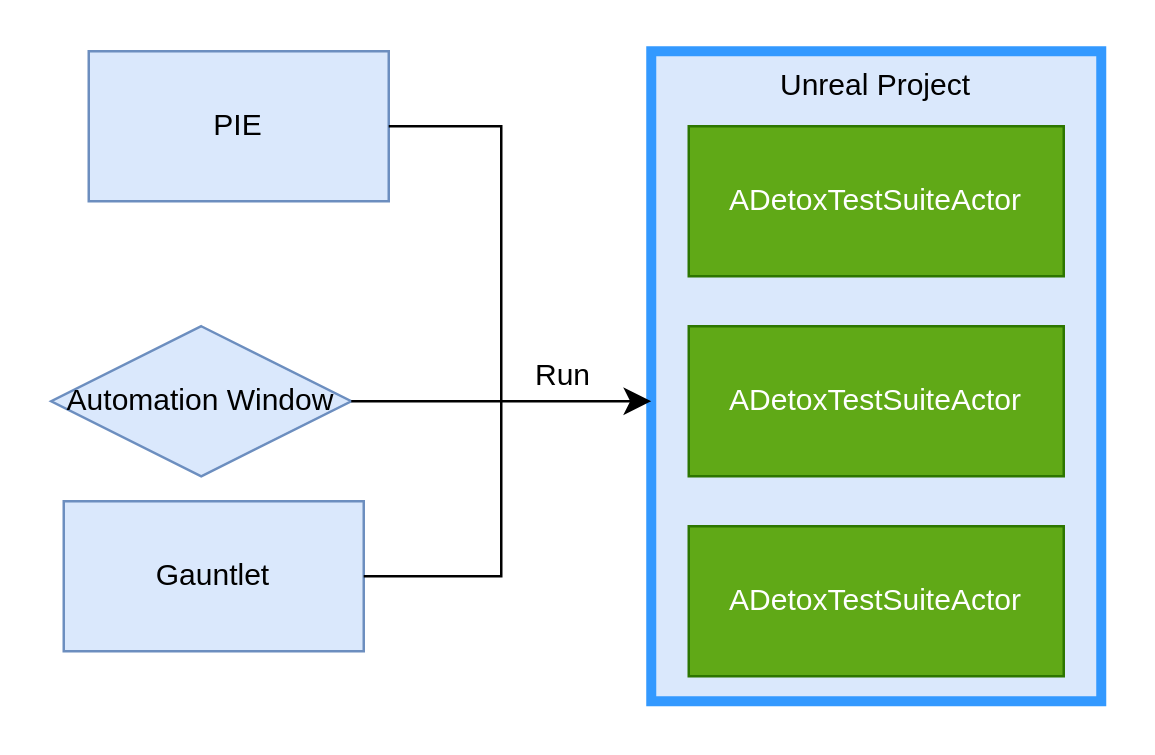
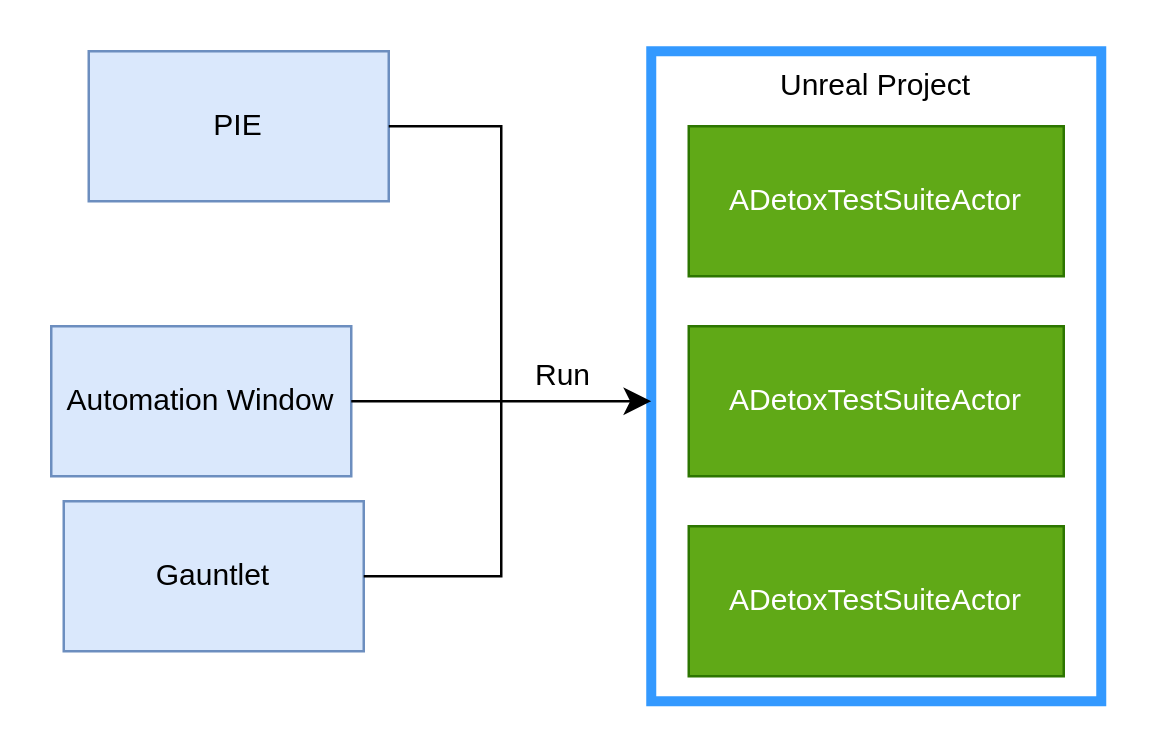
node "Unreal Project": fillcolor #dae8fc -> #ffffff
node "Automation Window": shape diamond -> rectangle
